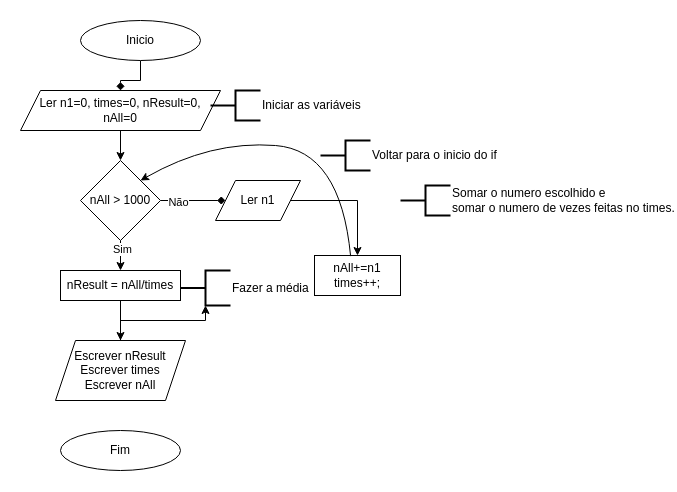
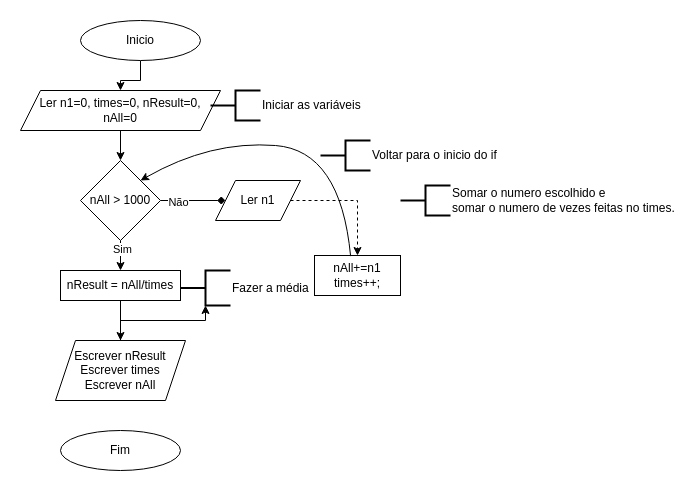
edge "Inicio" -> "Ler n1=0, times=0, nResult=0, nAll=0": arrowhead diamond -> classic
edge "Ler n1" -> "nAll+=n1 times++;": style solid -> dashed
